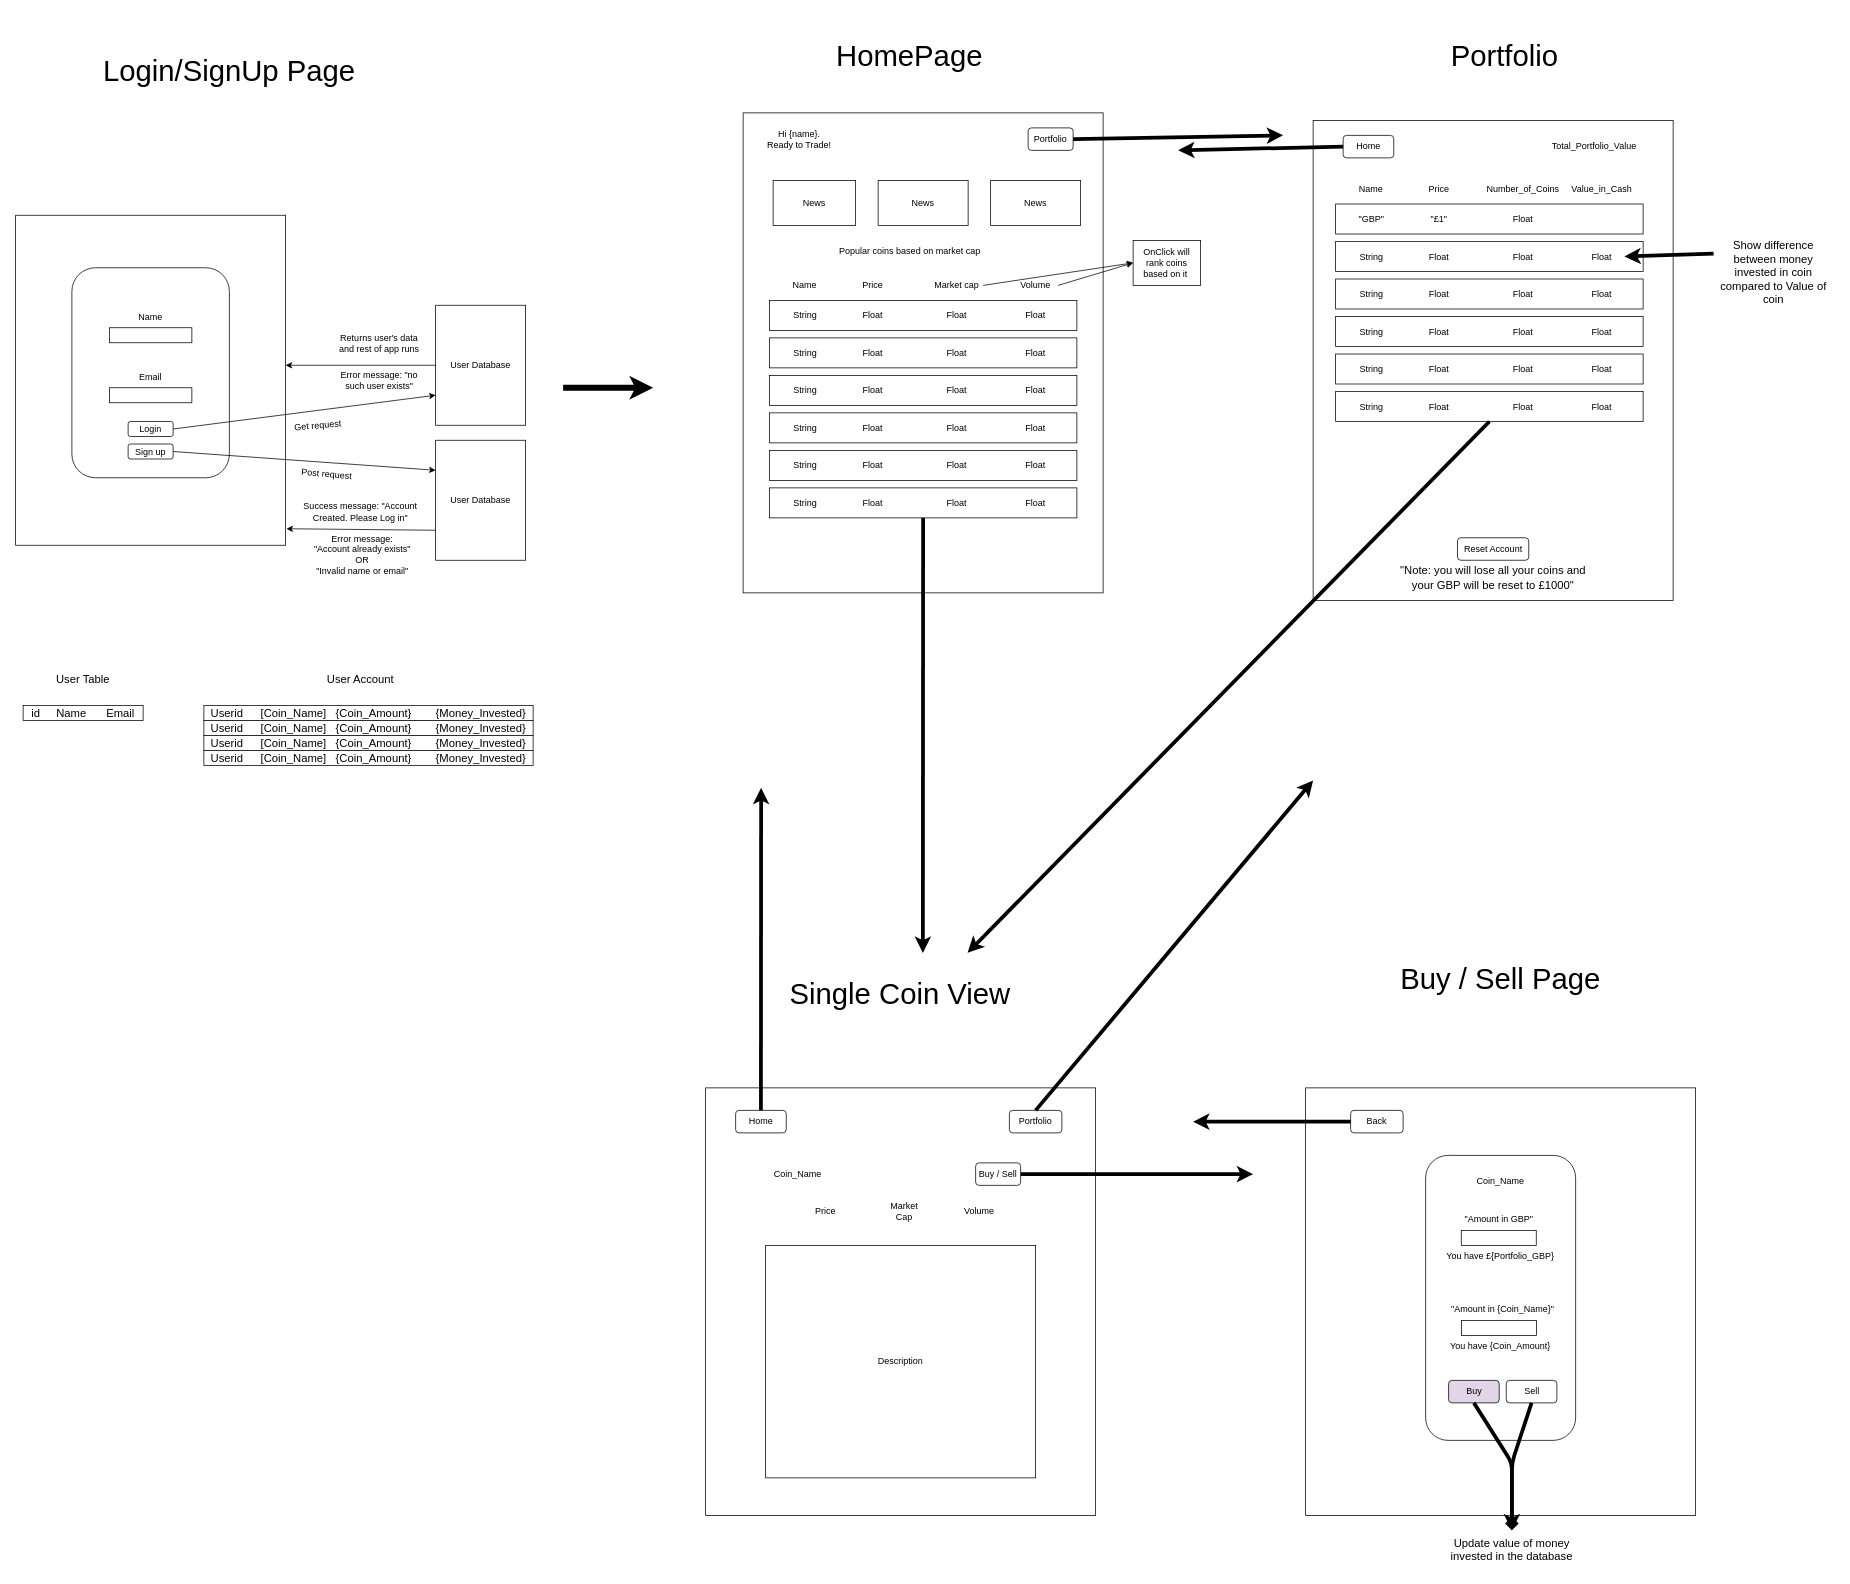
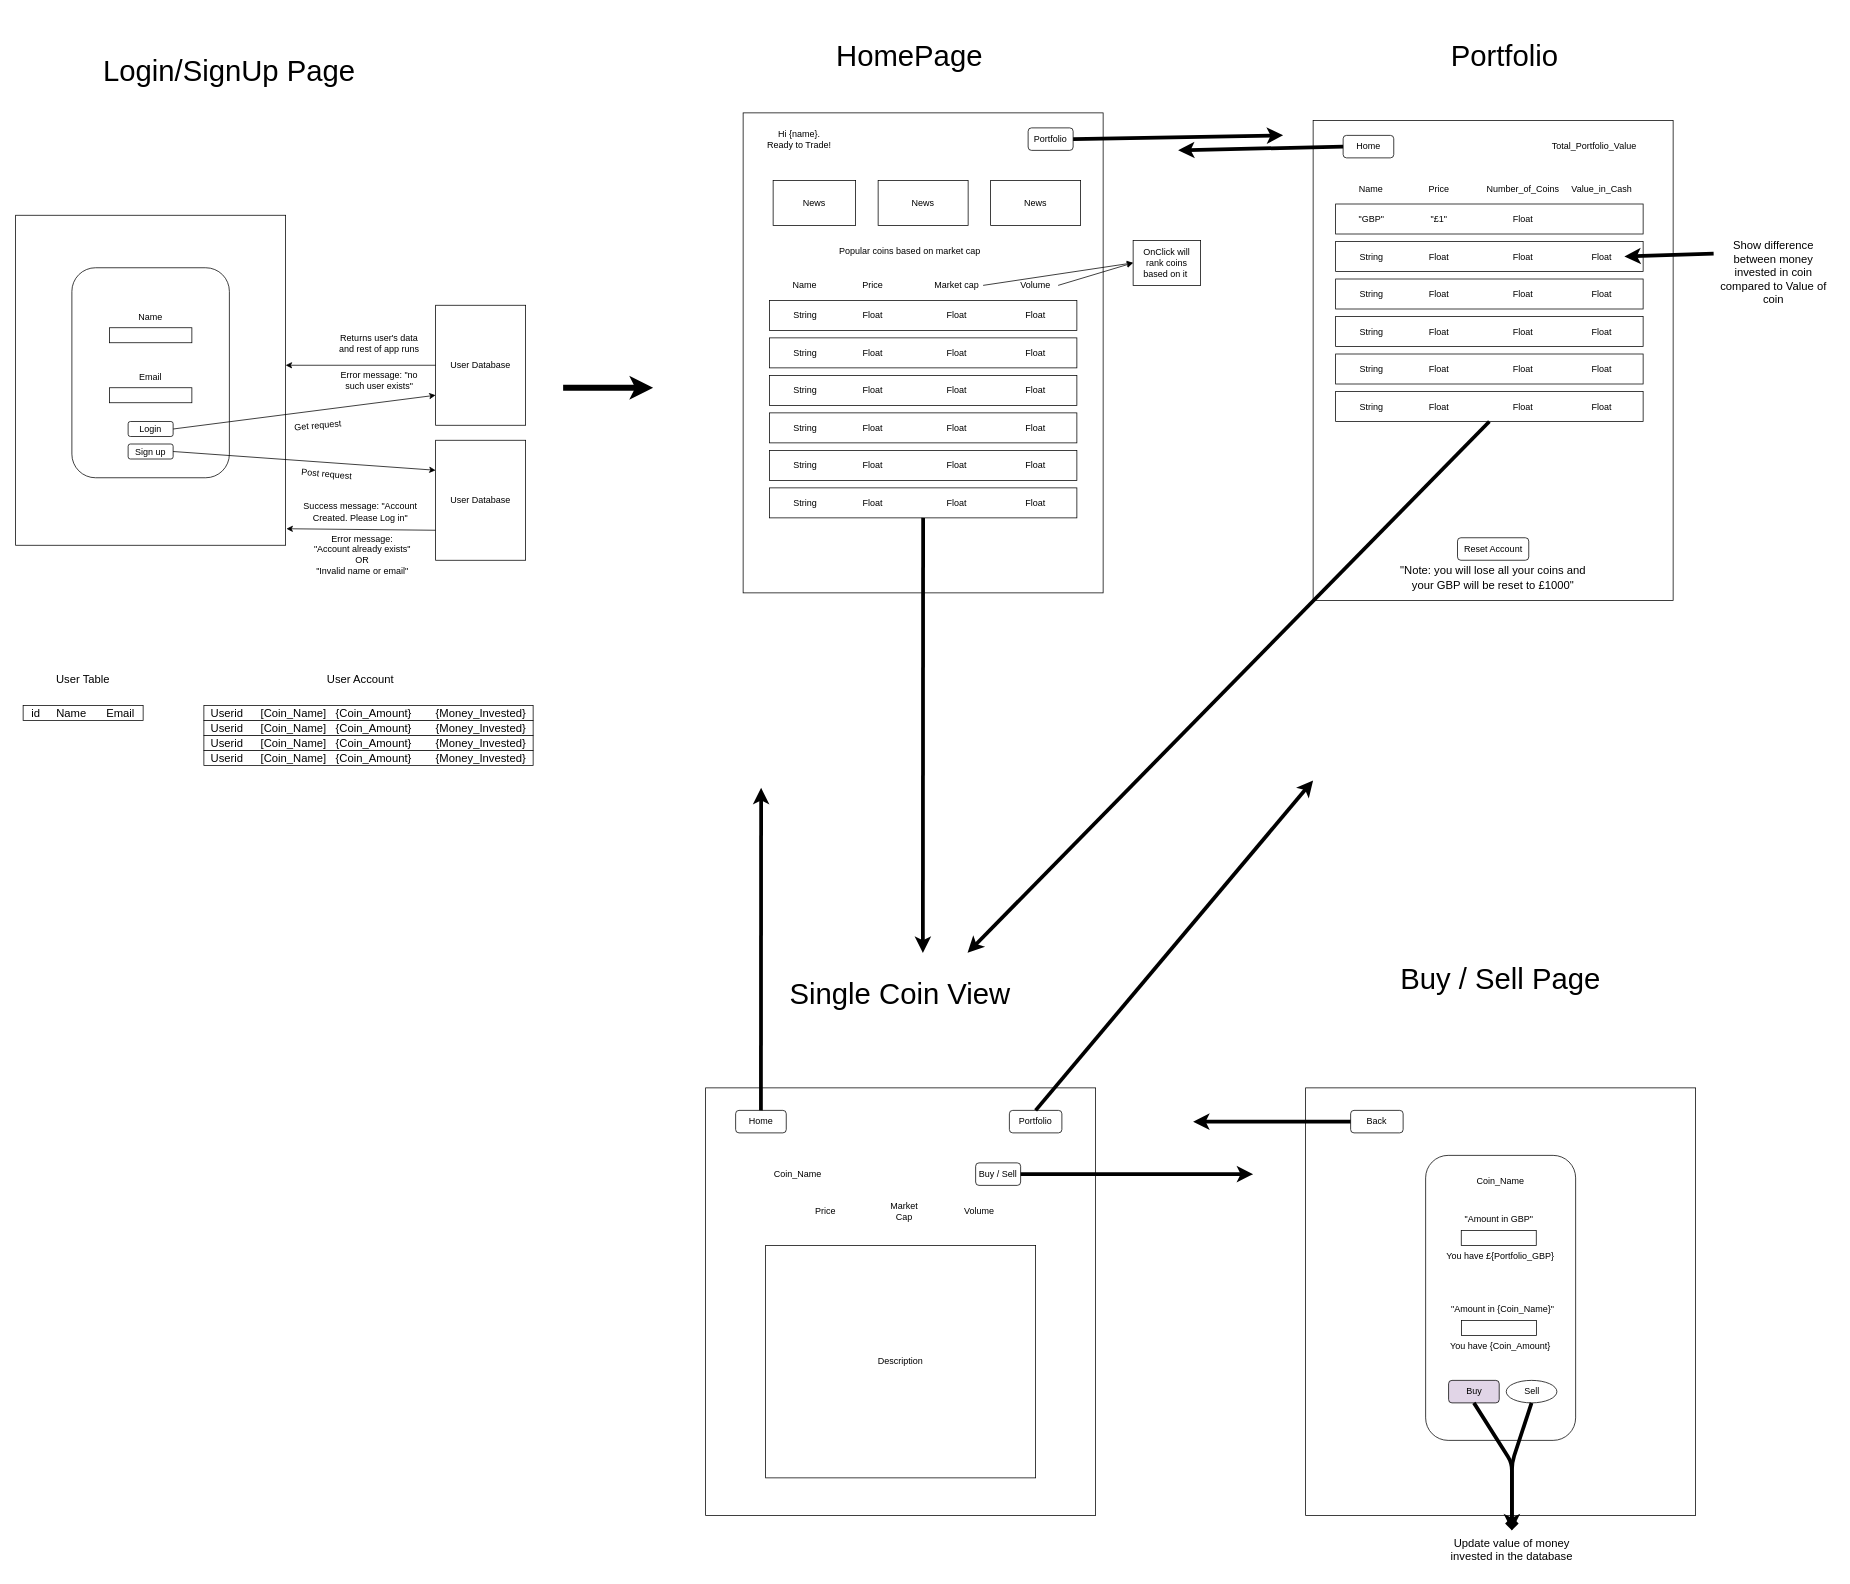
node "Sell": shape rounded rectangle -> ellipse
